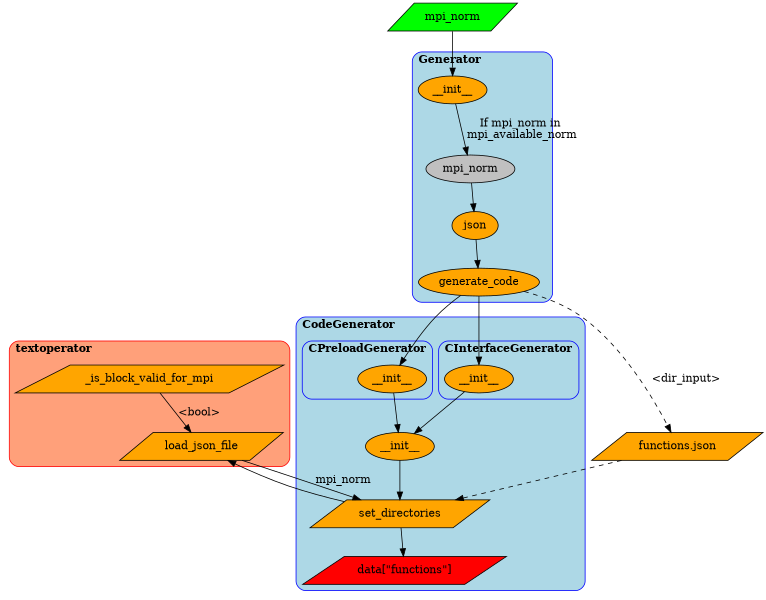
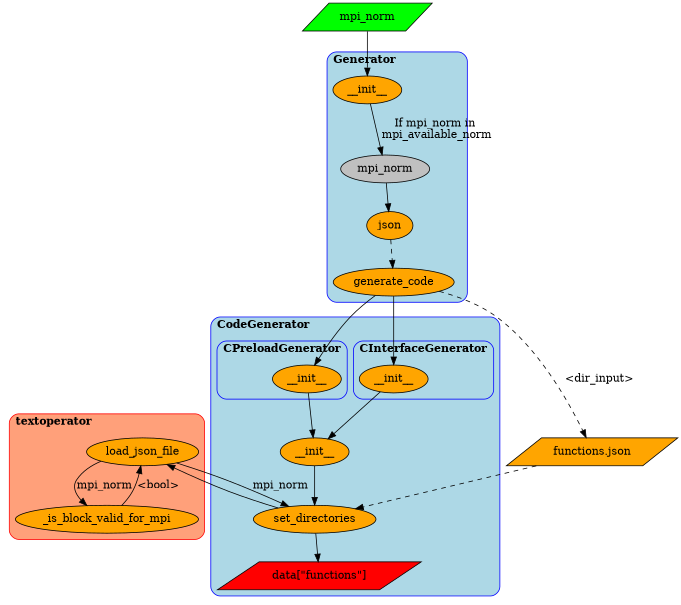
edge "json" -> "generate_code": style solid -> dashed
node "_is_block_valid_for_mpi": shape parallelogram -> ellipse
node "load_json_file": shape parallelogram -> ellipse
edge "load_json_file" -> "_is_block_valid_for_mpi": added, label "mpi_norm"
node "set_directories": shape parallelogram -> ellipse
